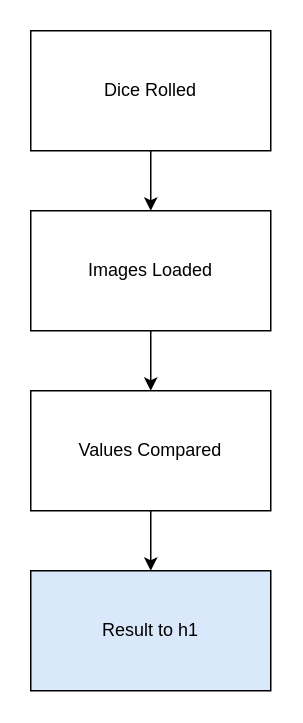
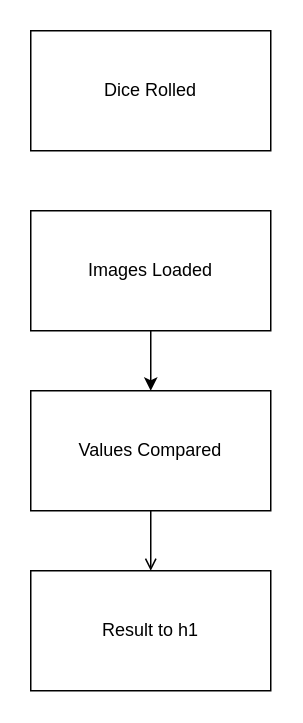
edge "Dice Rolled" -> "Images Loaded": removed
edge "Values Compared" -> "Result to h1": arrowhead classic -> open
node "Result to h1": fillcolor #dae8fc -> #ffffff
